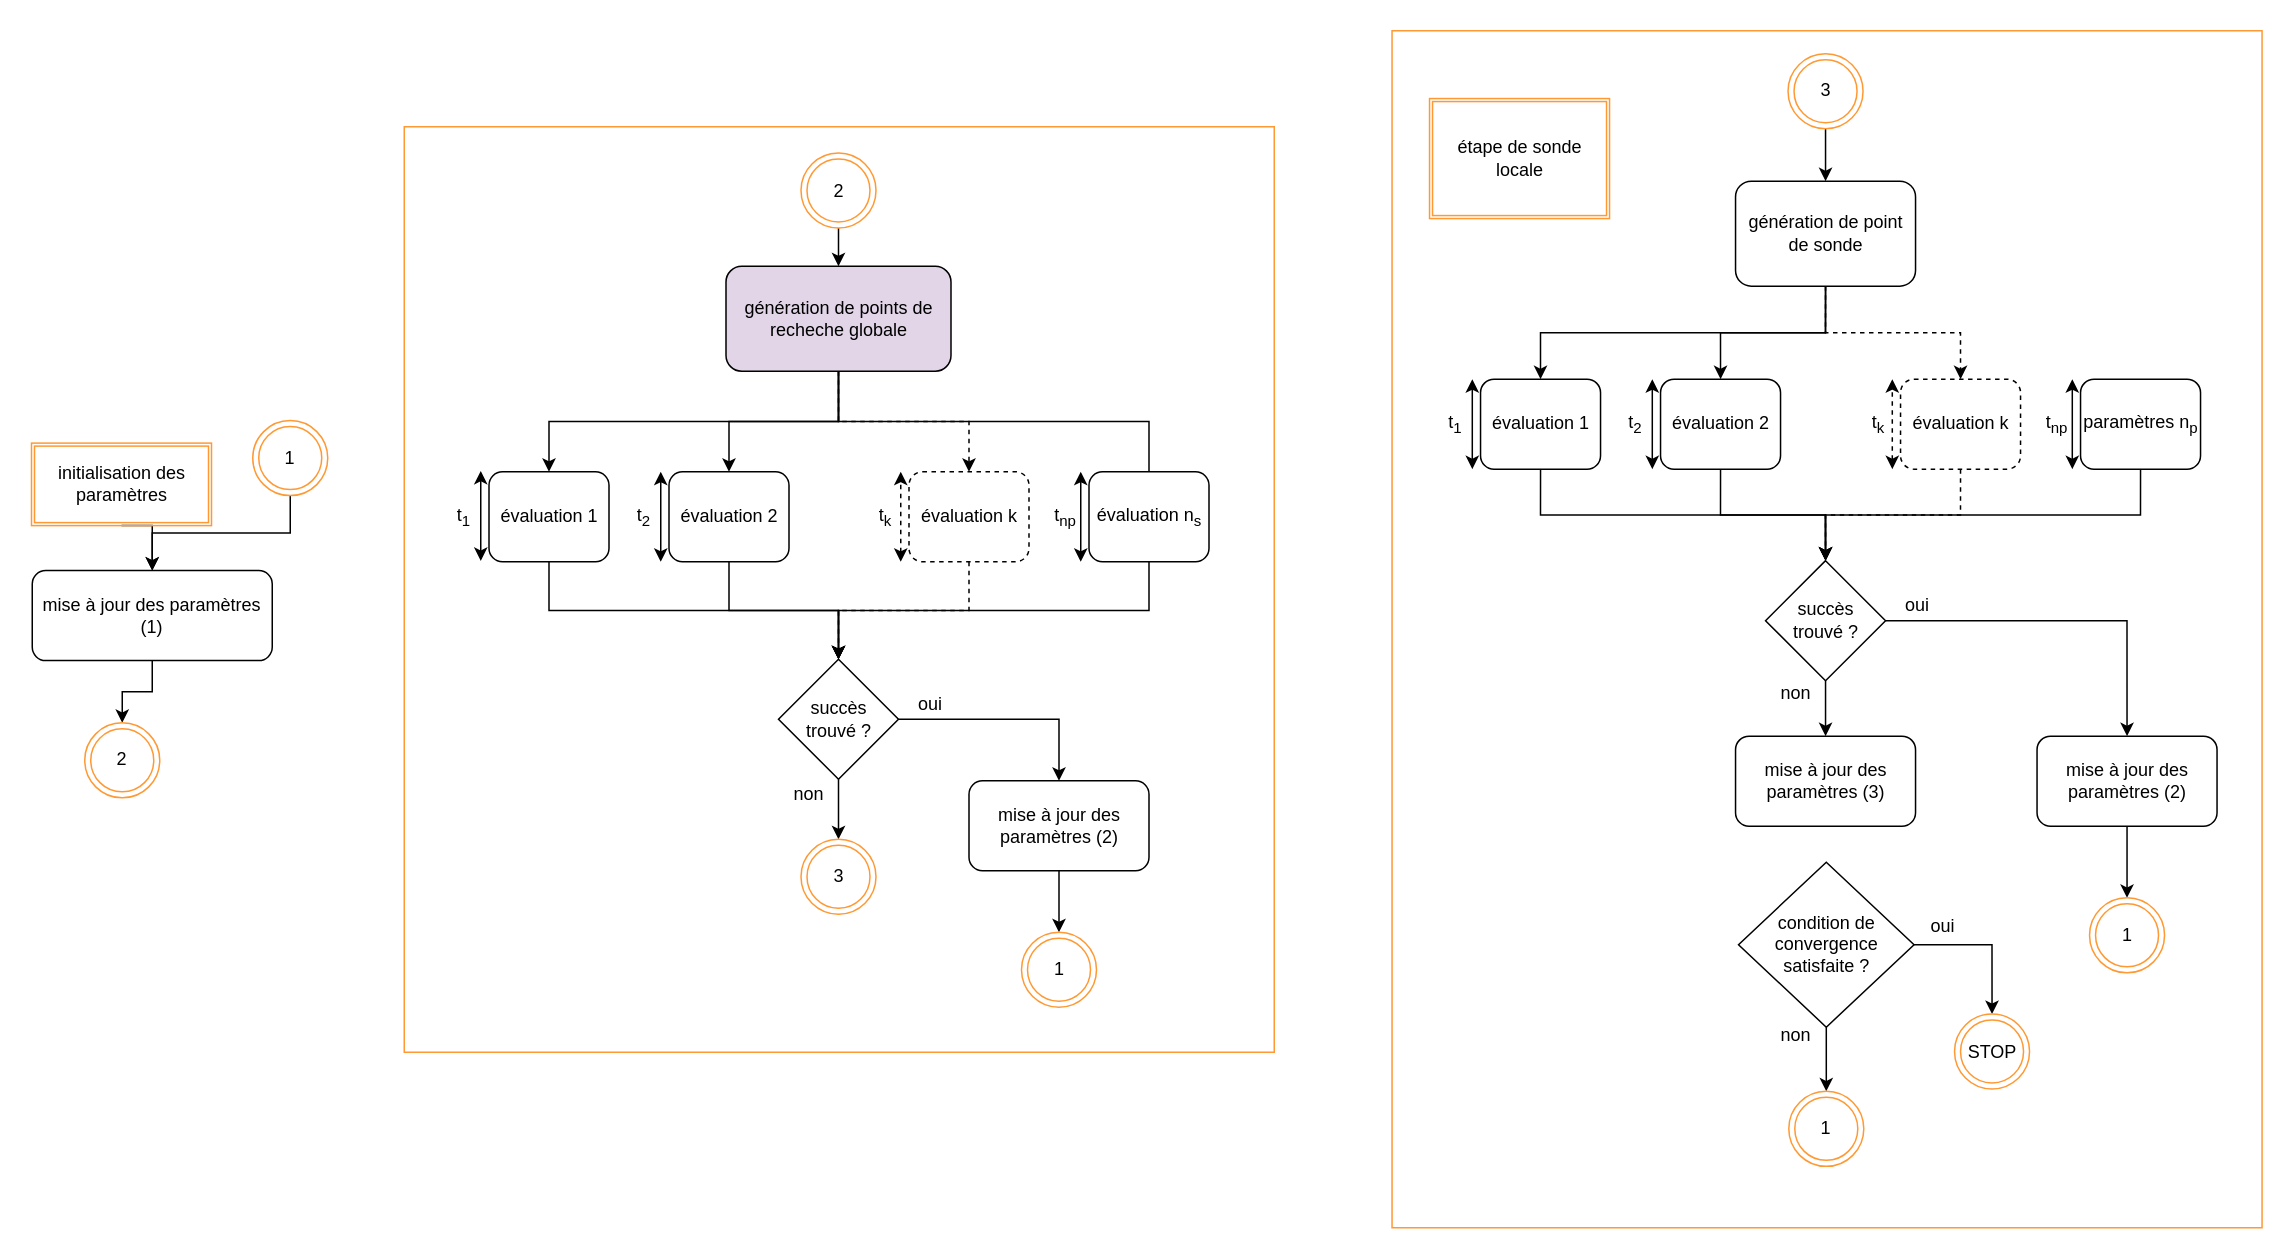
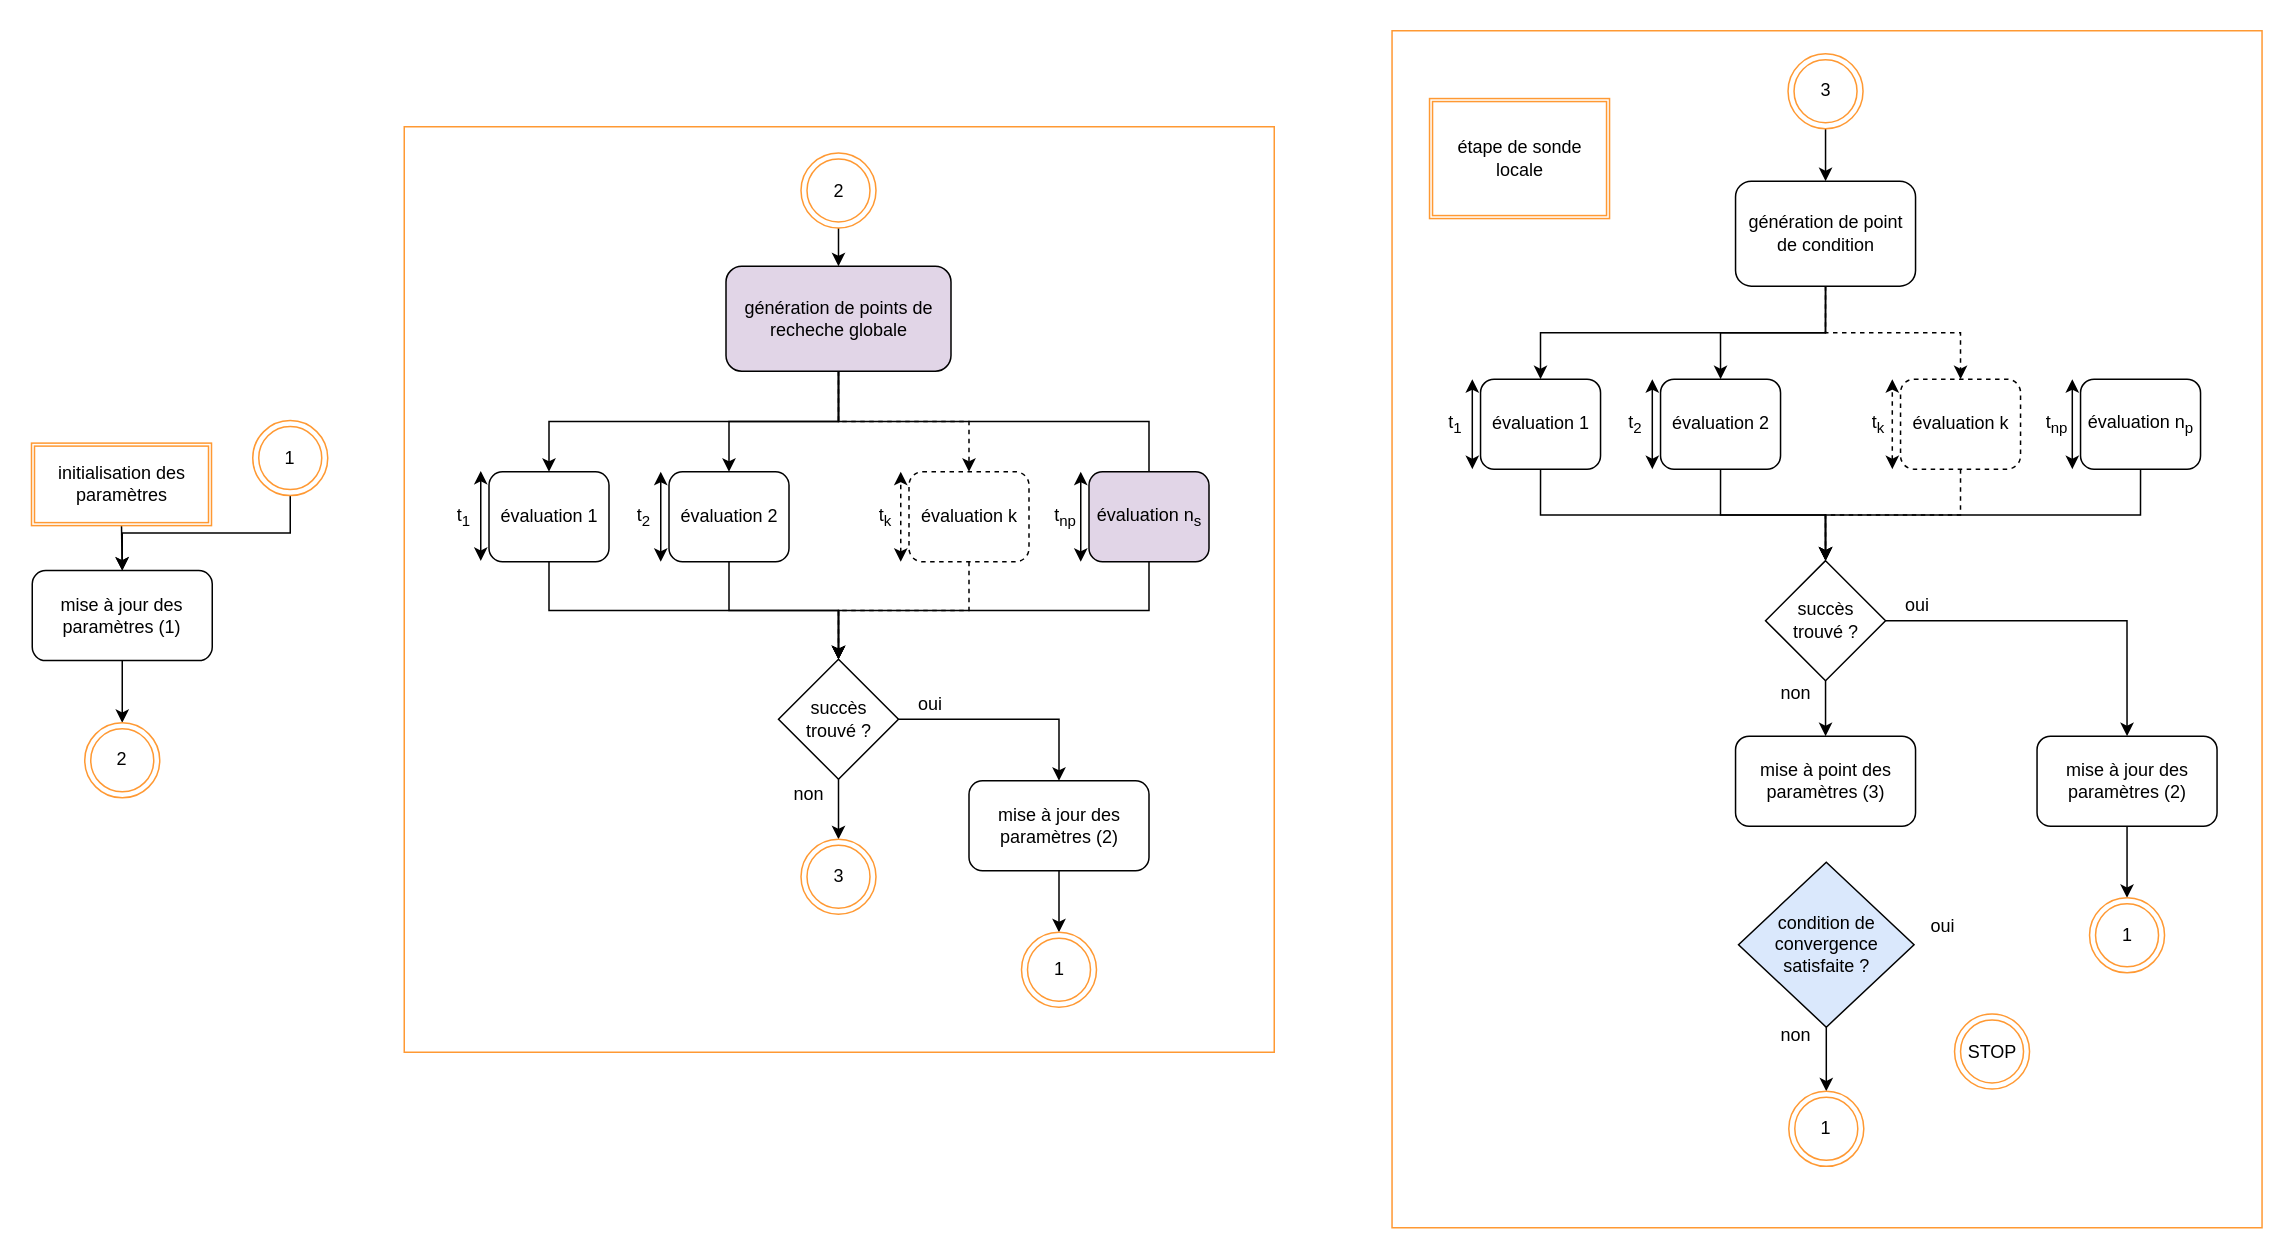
node "génération de point de sonde": label "génération de point de sonde" -> "génération de point de condition"
node "paramètres np": label "paramètres np" -> "évaluation np"
node "évaluation ns": fillcolor #ffffff -> #e1d5e7
node "mise à jour des paramètres (1)": size 240x90 -> 180x90
node "mise à jour des paramètres (3)": label "mise à jour des paramètres (3)" -> "mise à point des paramètres (3)"
node "condition de convergence satisfaite ?": fillcolor #ffffff -> #dae8fc
edge "condition de convergence satisfaite ?" -> "STOP": removed
